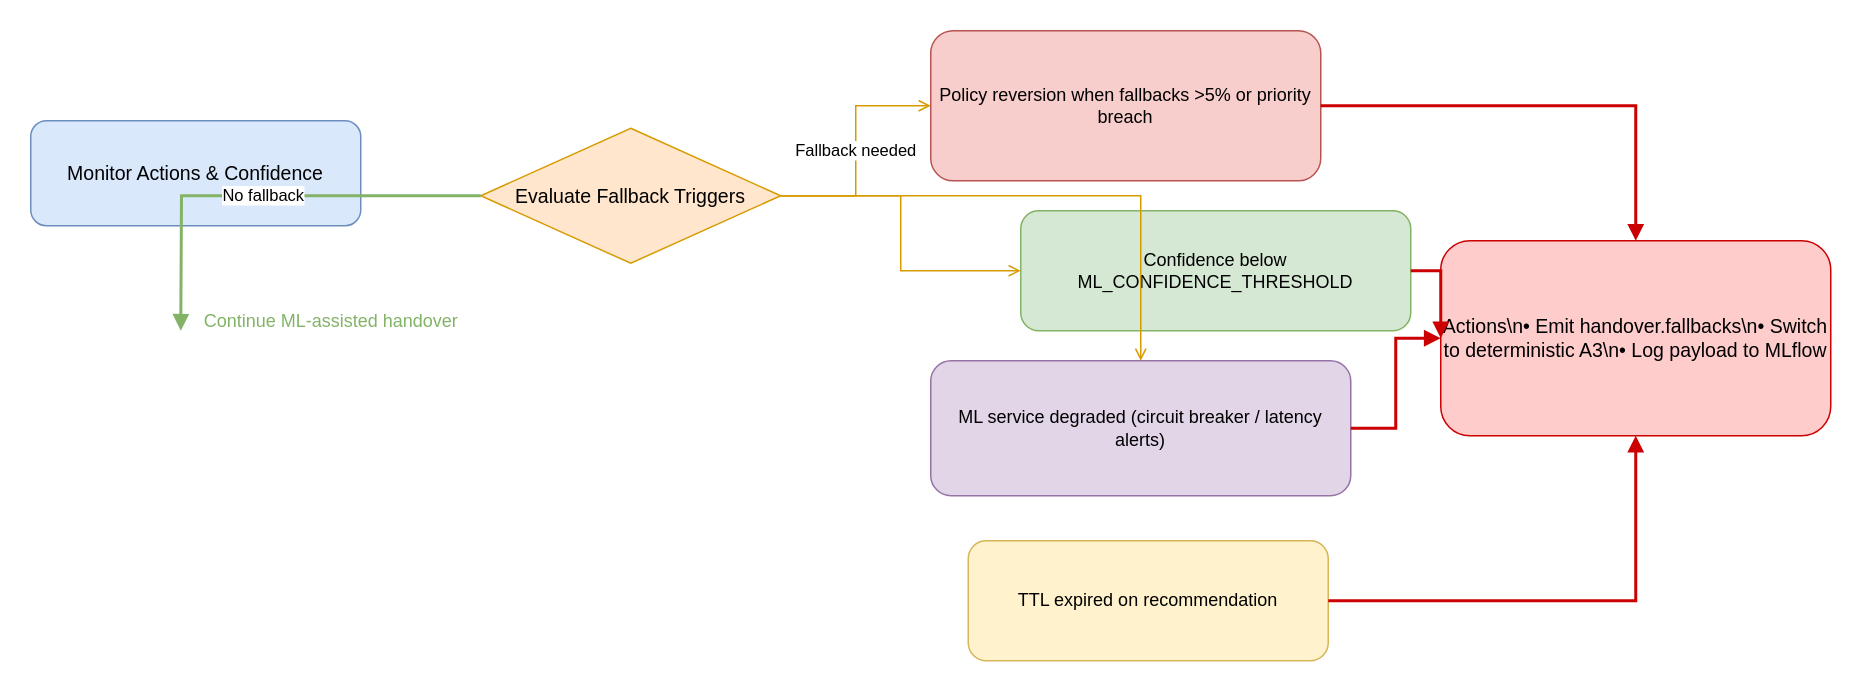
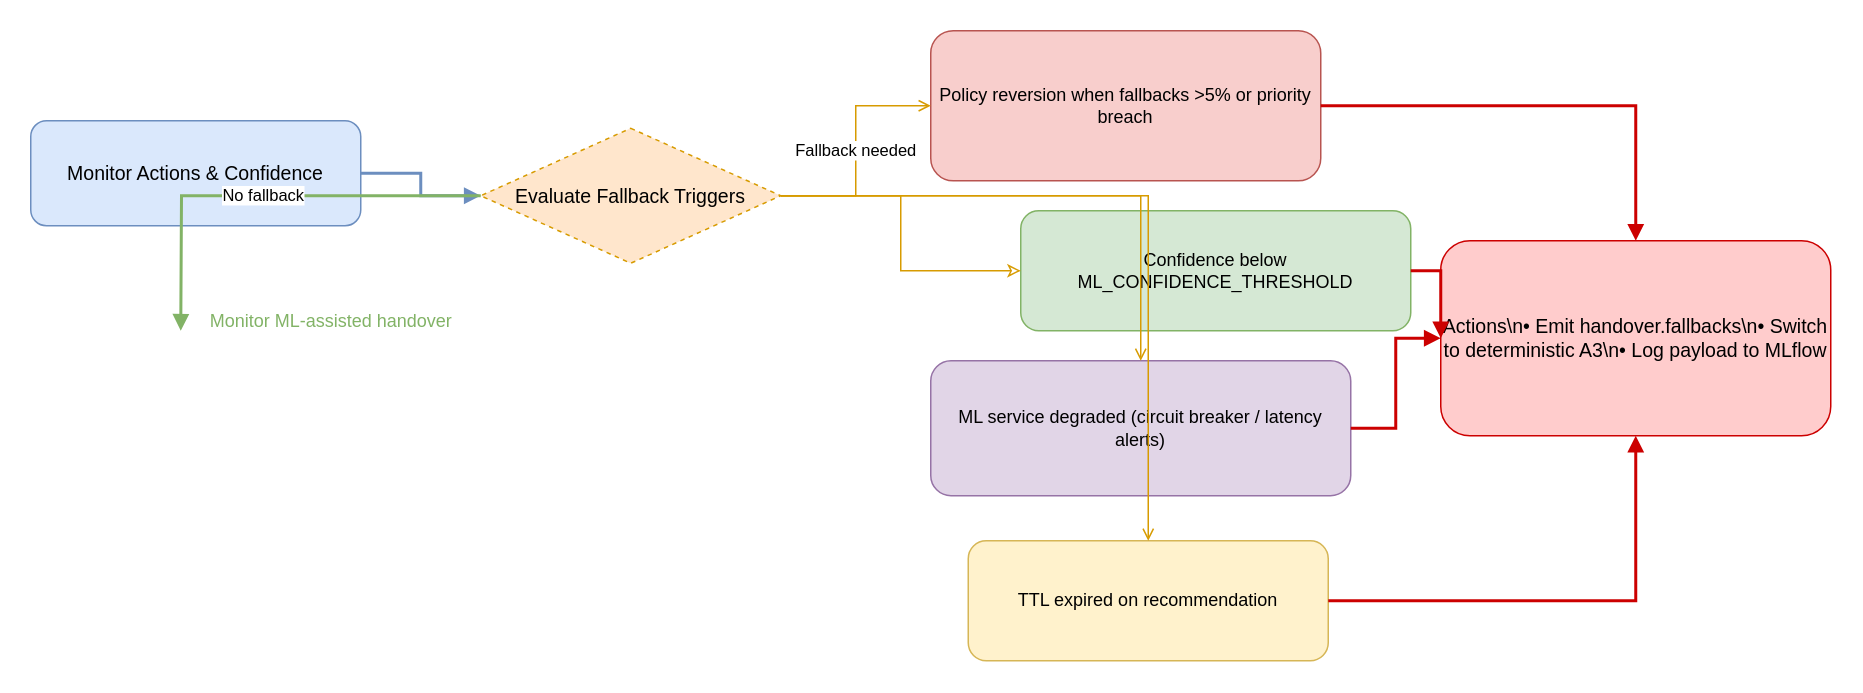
edge "Monitor Actions & Confidence" -> "Evaluate Fallback Triggers": added
node "Evaluate Fallback Triggers": style solid -> dashed
edge "Evaluate Fallback Triggers" -> "Confidence below ML_CONFIDENCE_THRESHOLD": arrowhead open -> classic
node "Continue ML-assisted handover": label "Continue ML-assisted handover" -> "Monitor ML-assisted handover"
edge "Evaluate Fallback Triggers" -> "TTL expired on recommendation": added
